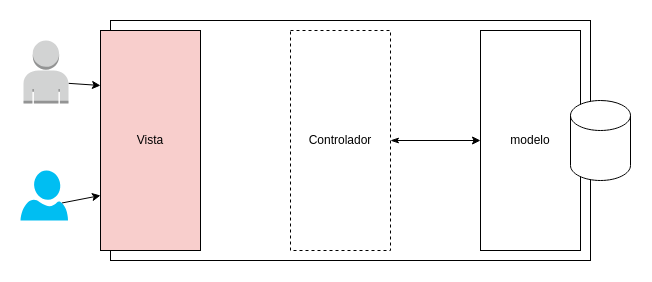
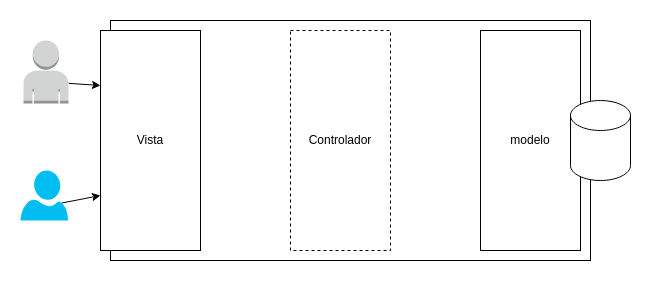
node "Vista": fillcolor #f8cecc -> #ffffff
edge "Controlador" -- "modelo": removed
